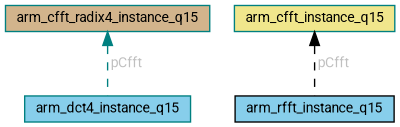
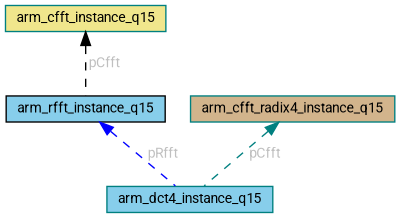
edge "arm_dct4_instance_q15" -> "arm_rfft_instance_q15": added, label "pRfft"
